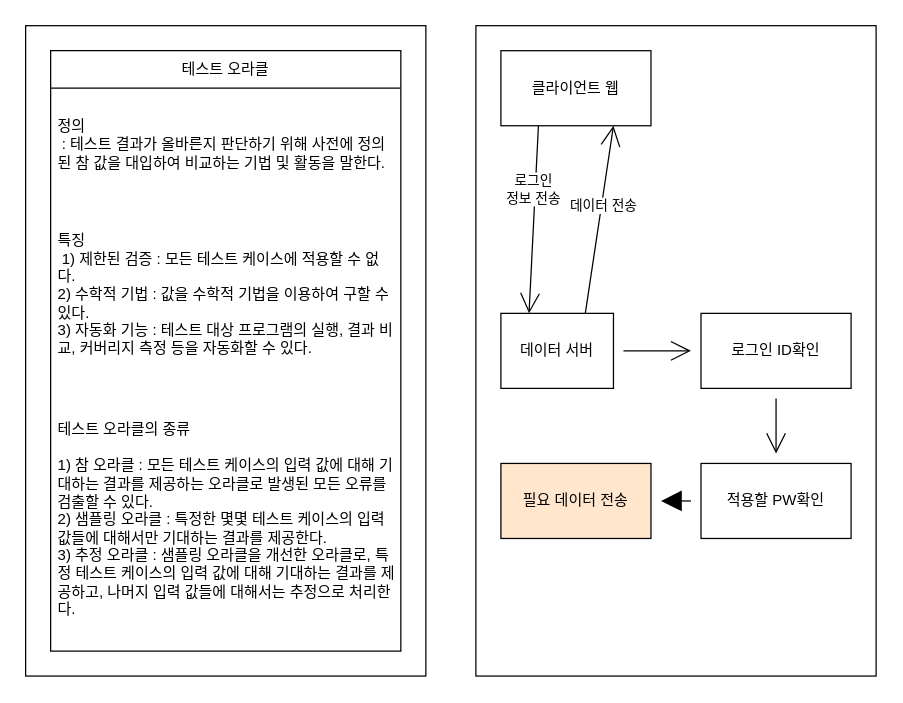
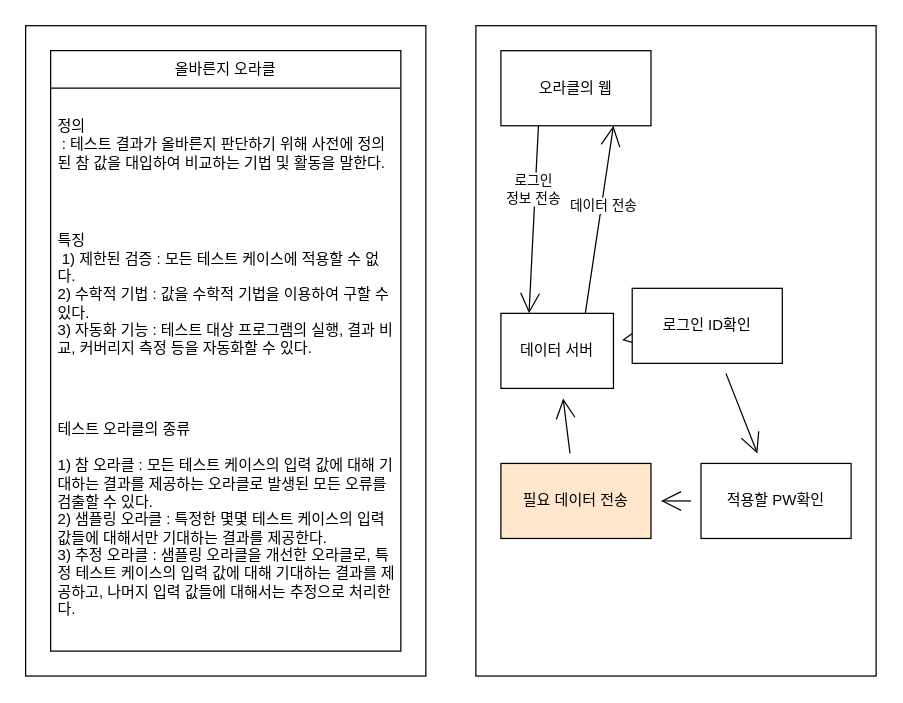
node "테스트 오라클": label "테스트 오라클" -> "올바른지 오라클"
node "클라이언트 웹": label "클라이언트 웹" -> "오라클의 웹"
node "로그인 ID확인": moved (776, 351) -> (707, 326)
edge "필요 데이터 전송" -> "데이터 서버": added
edge "적용할 PW확인" -> "필요 데이터 전송": arrowhead block -> open
